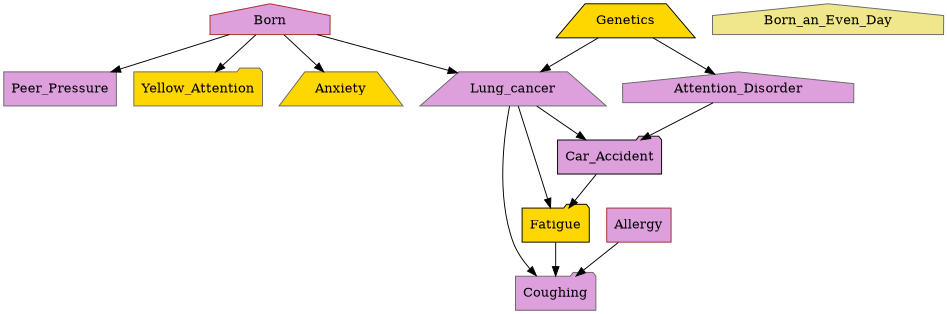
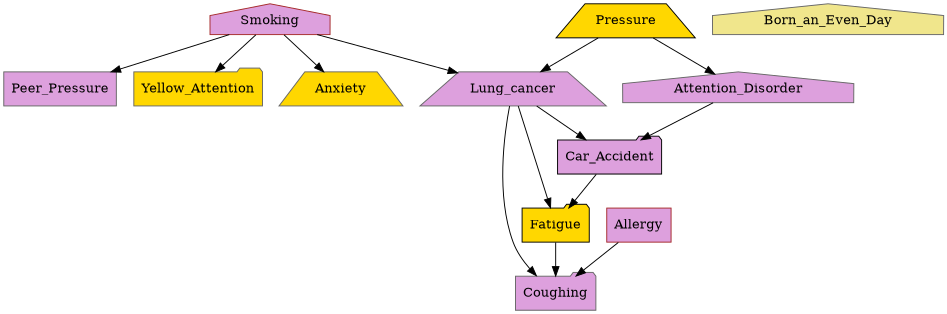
node "Born": label "Born" -> "Smoking"
node "Genetics": label "Genetics" -> "Pressure"
